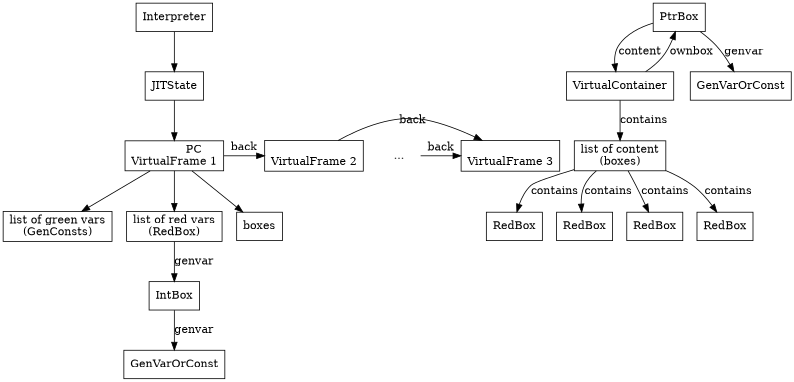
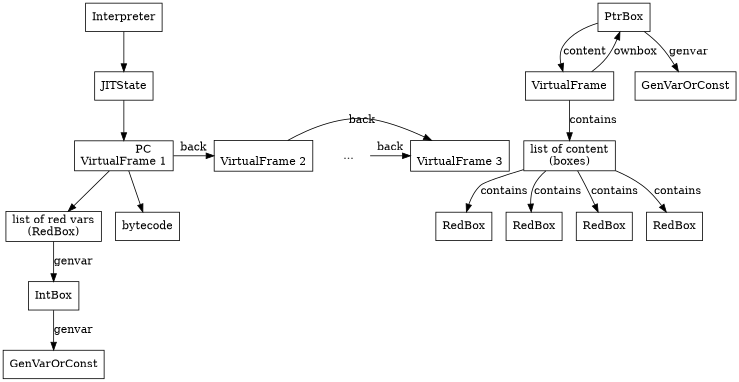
node "VirtualContainer": label "VirtualContainer" -> "VirtualFrame"
node "list of green vars (GenConsts)": removed
node "boxes": label "boxes" -> "bytecode"
